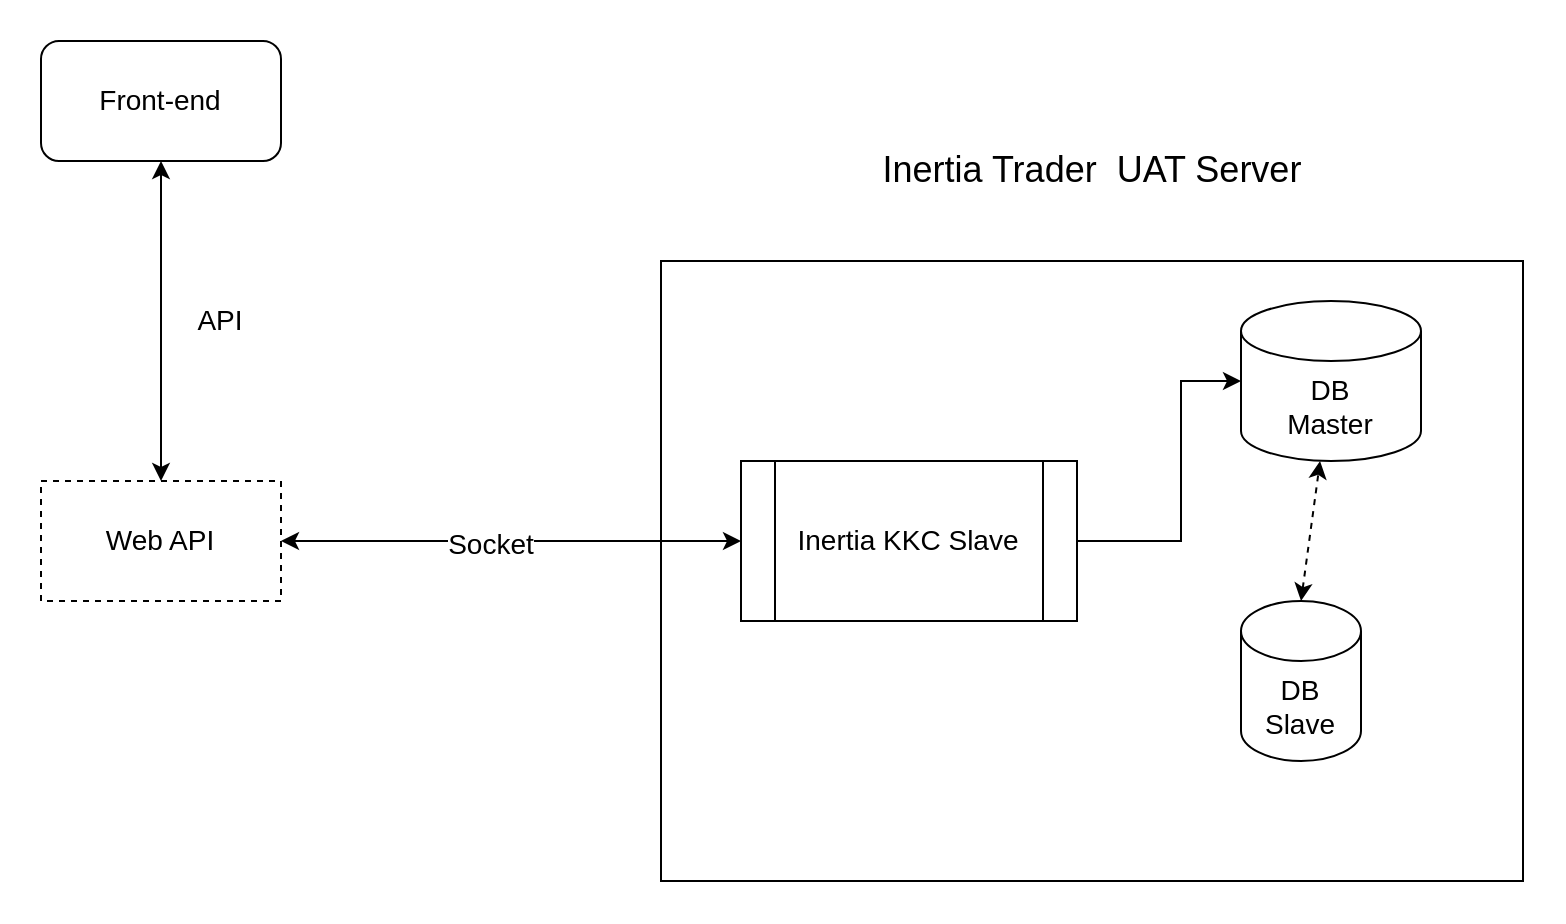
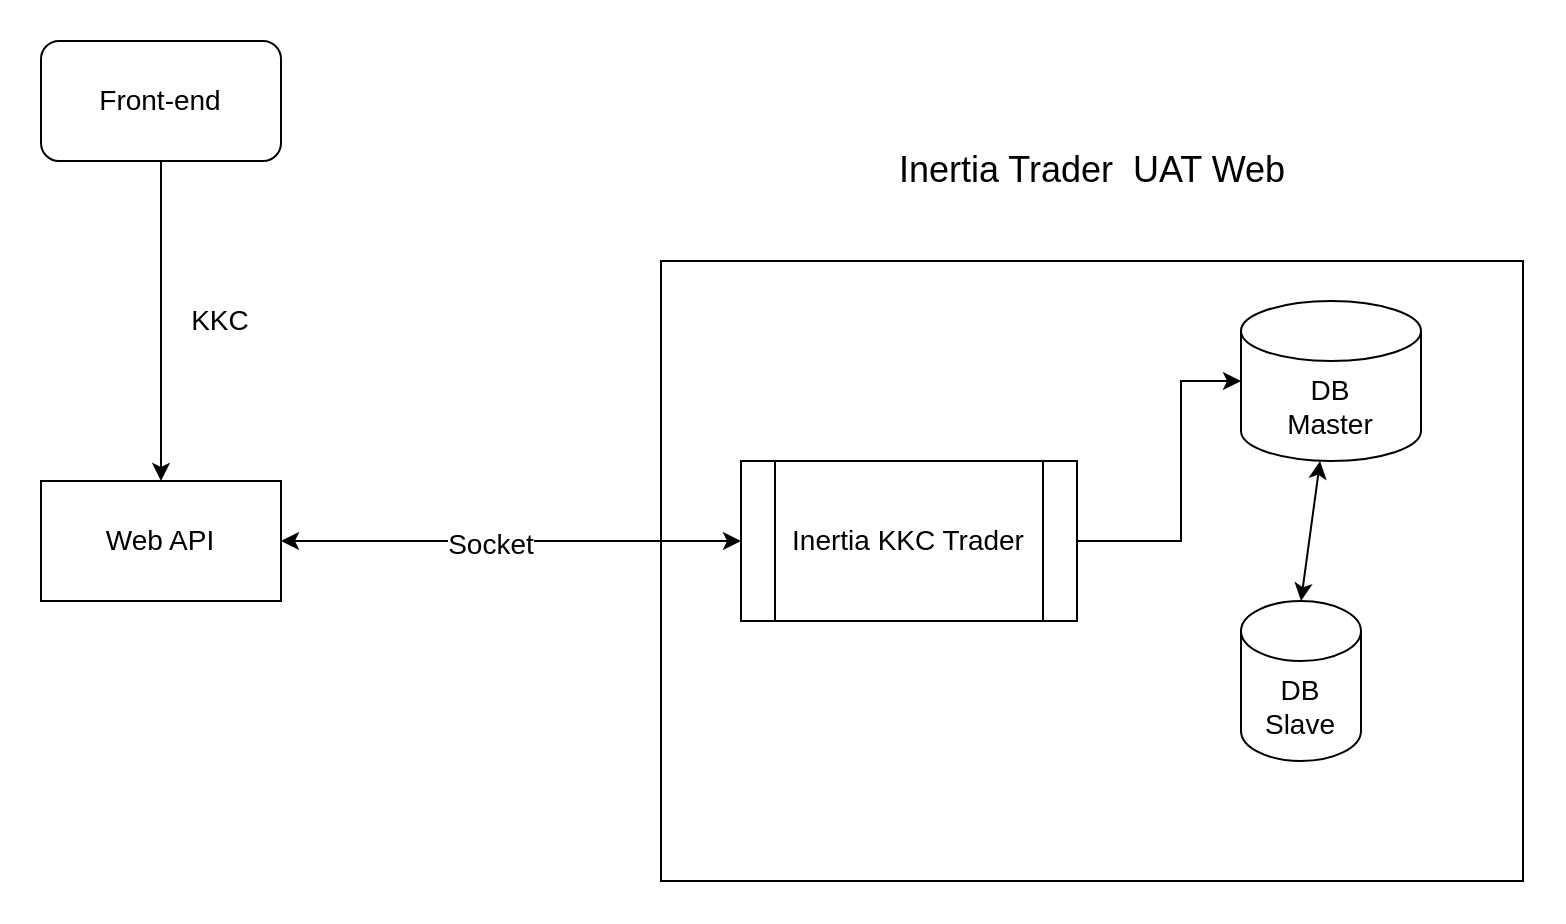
node "Inertia Trader UAT Server": label "Inertia Trader UAT Server" -> "Inertia Trader UAT Web"
edge "Front-end" -- "Web API": arrowhead classic -> none
node "API": label "API" -> "KKC"
edge "DB Master" -- "DB Slave": style dashed -> solid
node "Web API": style dashed -> solid
node "Inertia KKC Slave": label "Inertia KKC Slave" -> "Inertia KKC Trader"
